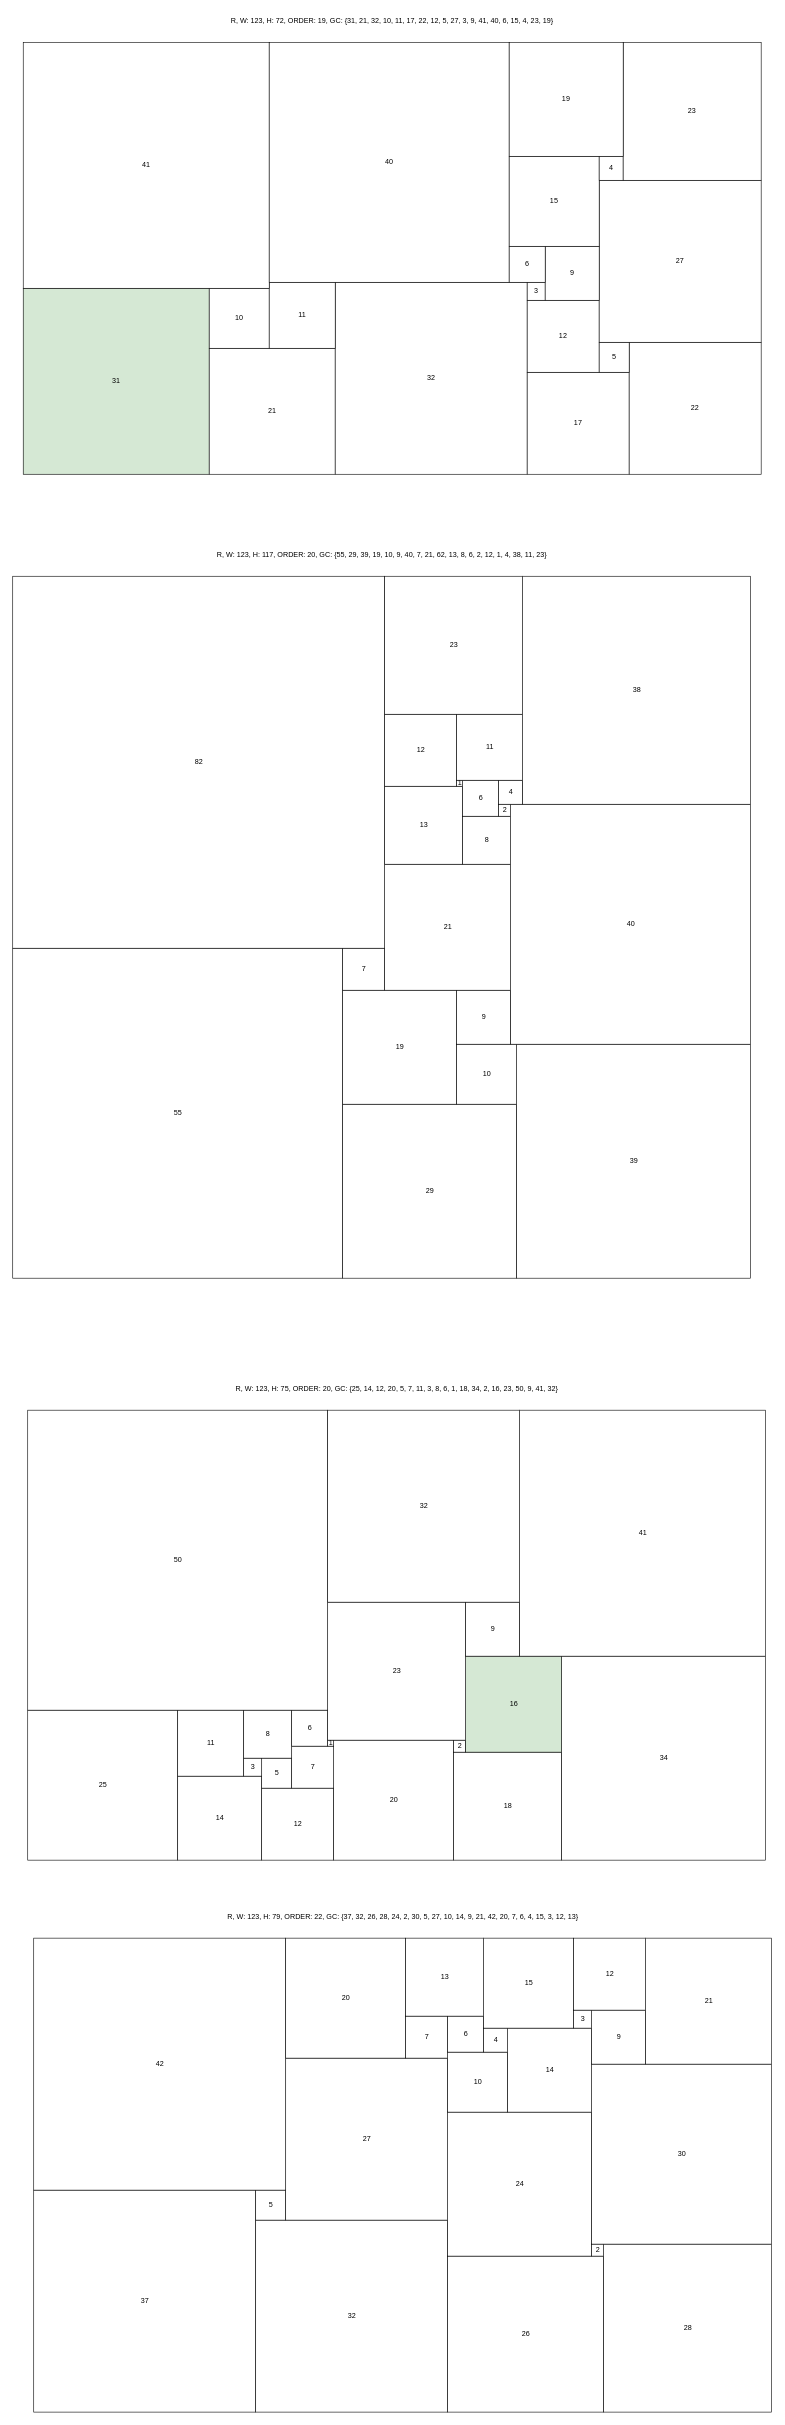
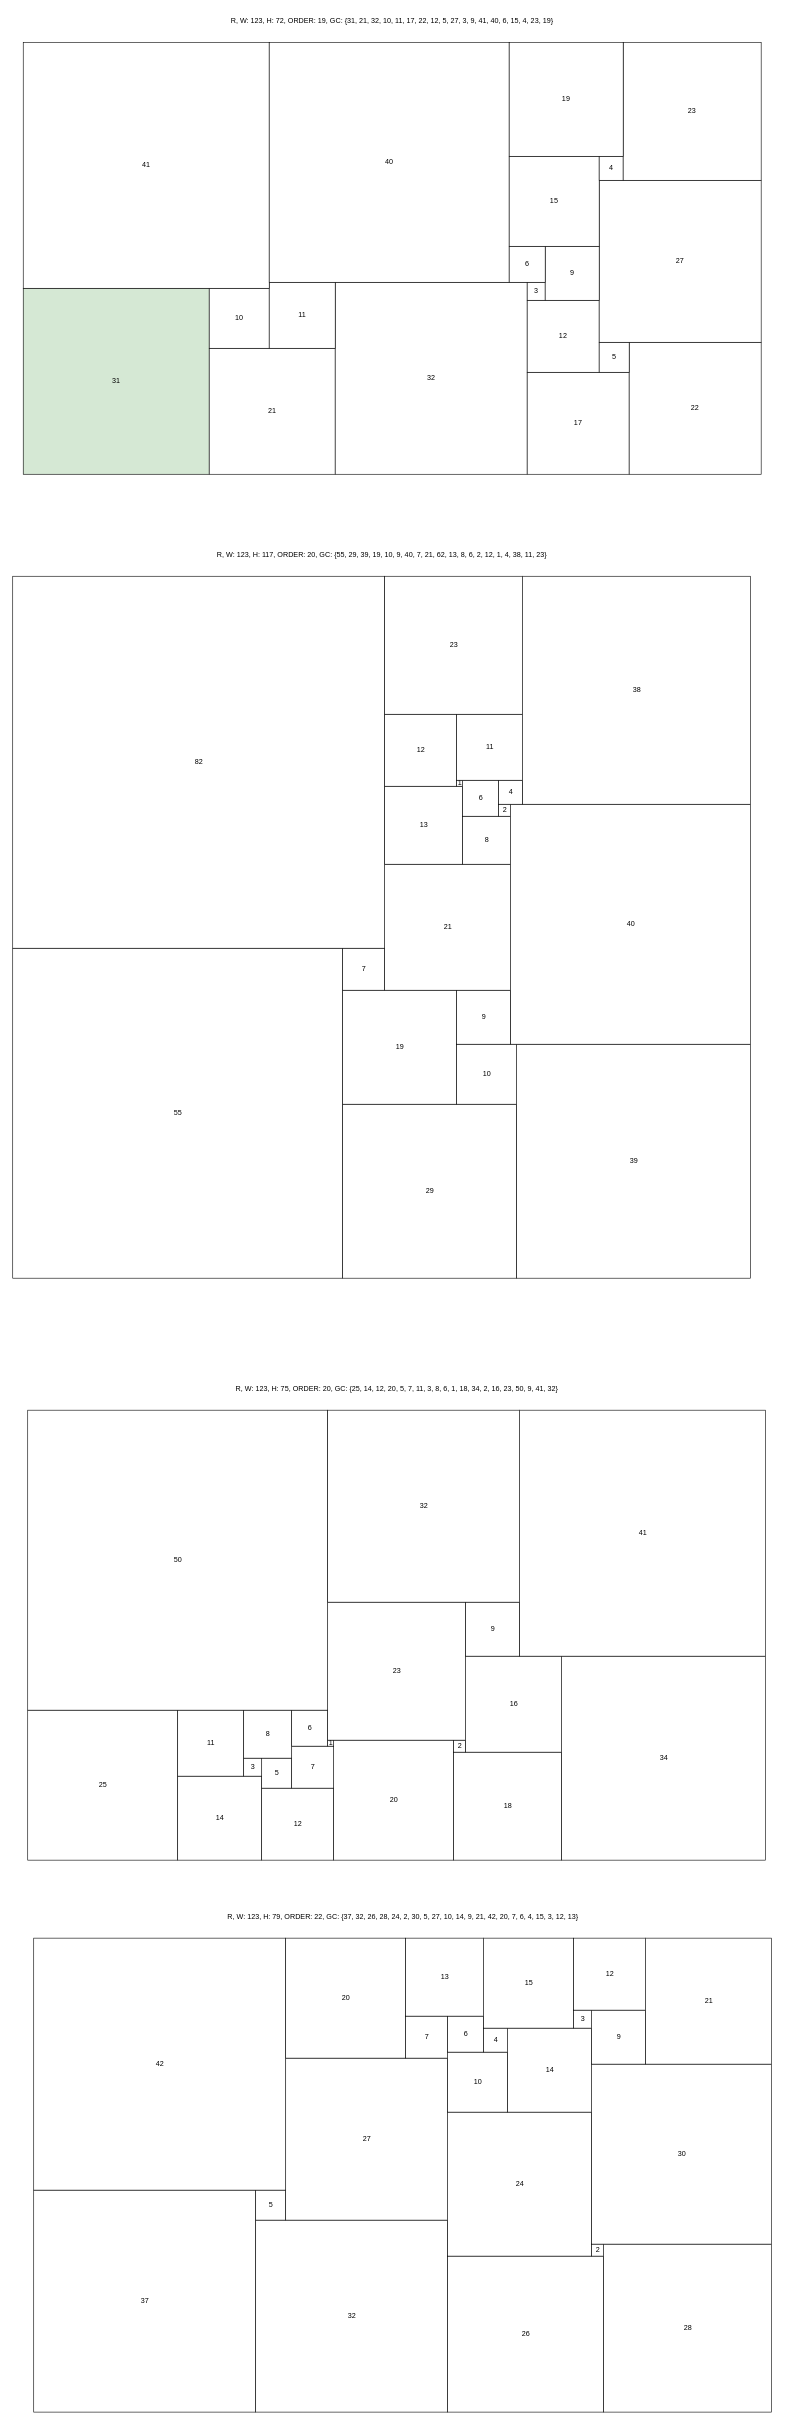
node "16": fillcolor #d5e8d4 -> #ffffff
